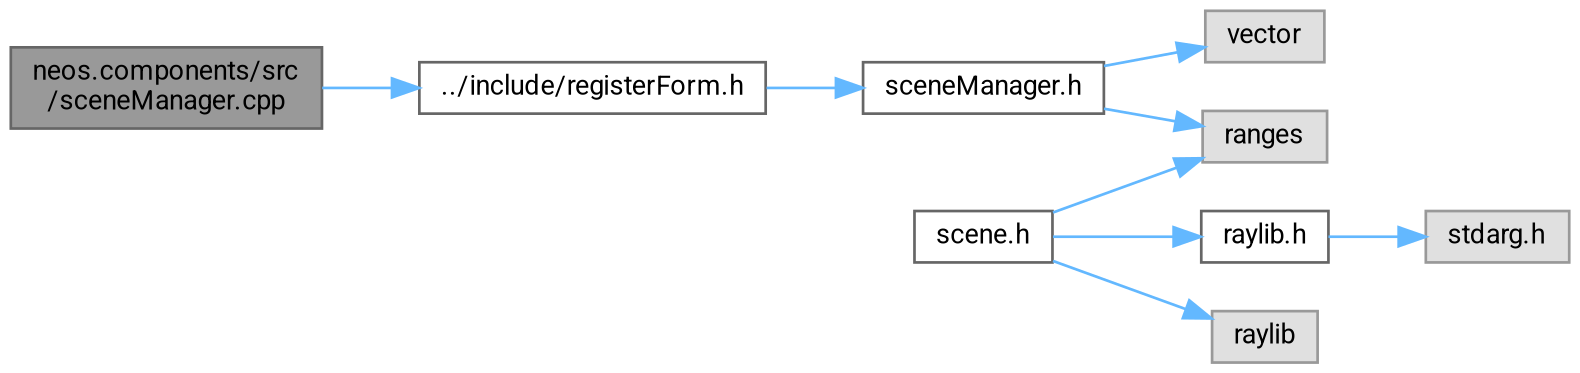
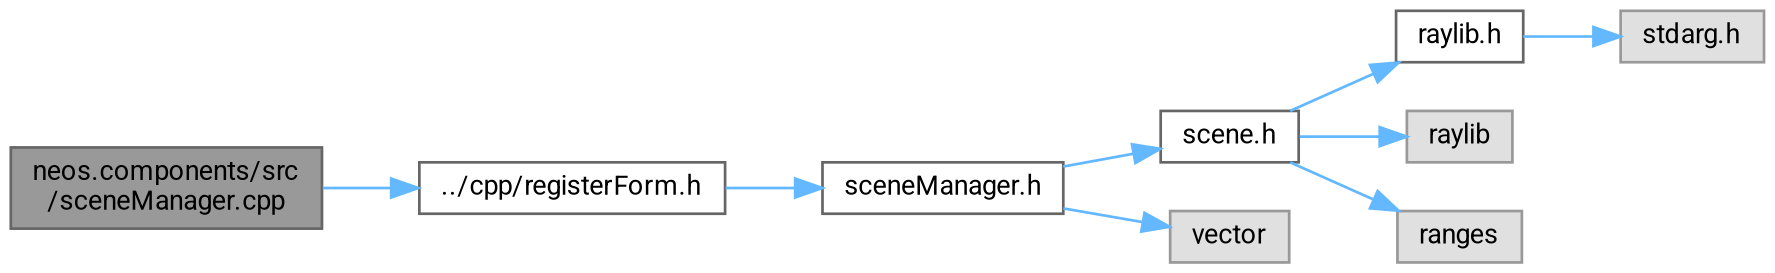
node "../include/registerForm.h": label "../include/registerForm.h" -> "../cpp/registerForm.h"
edge "sceneManager.h" -> "ranges": now "sceneManager.h" -> "scene.h"
